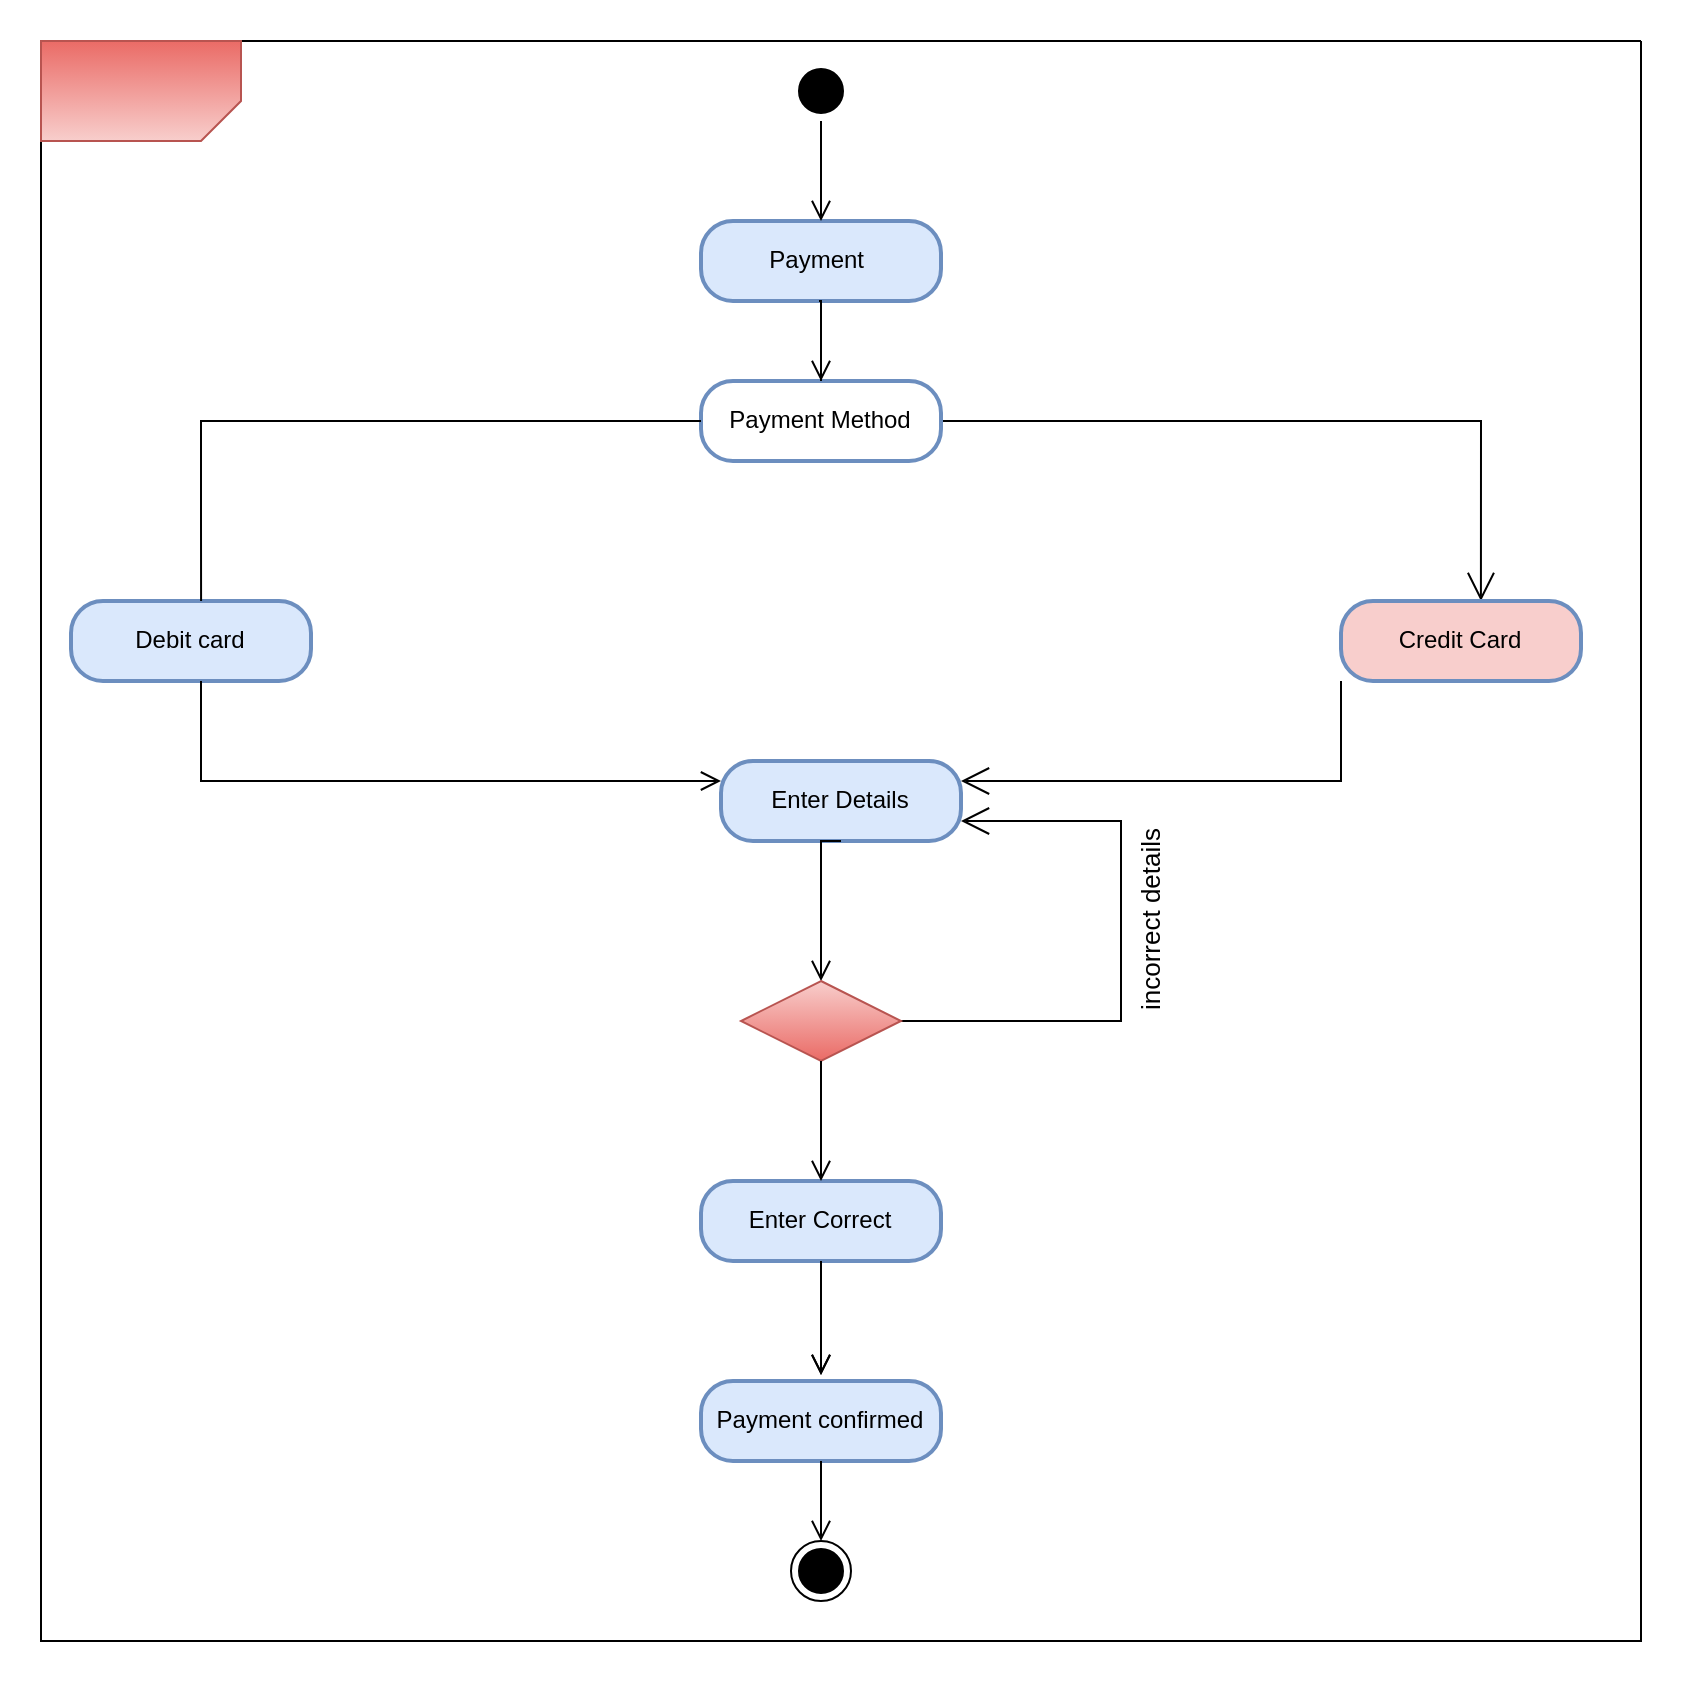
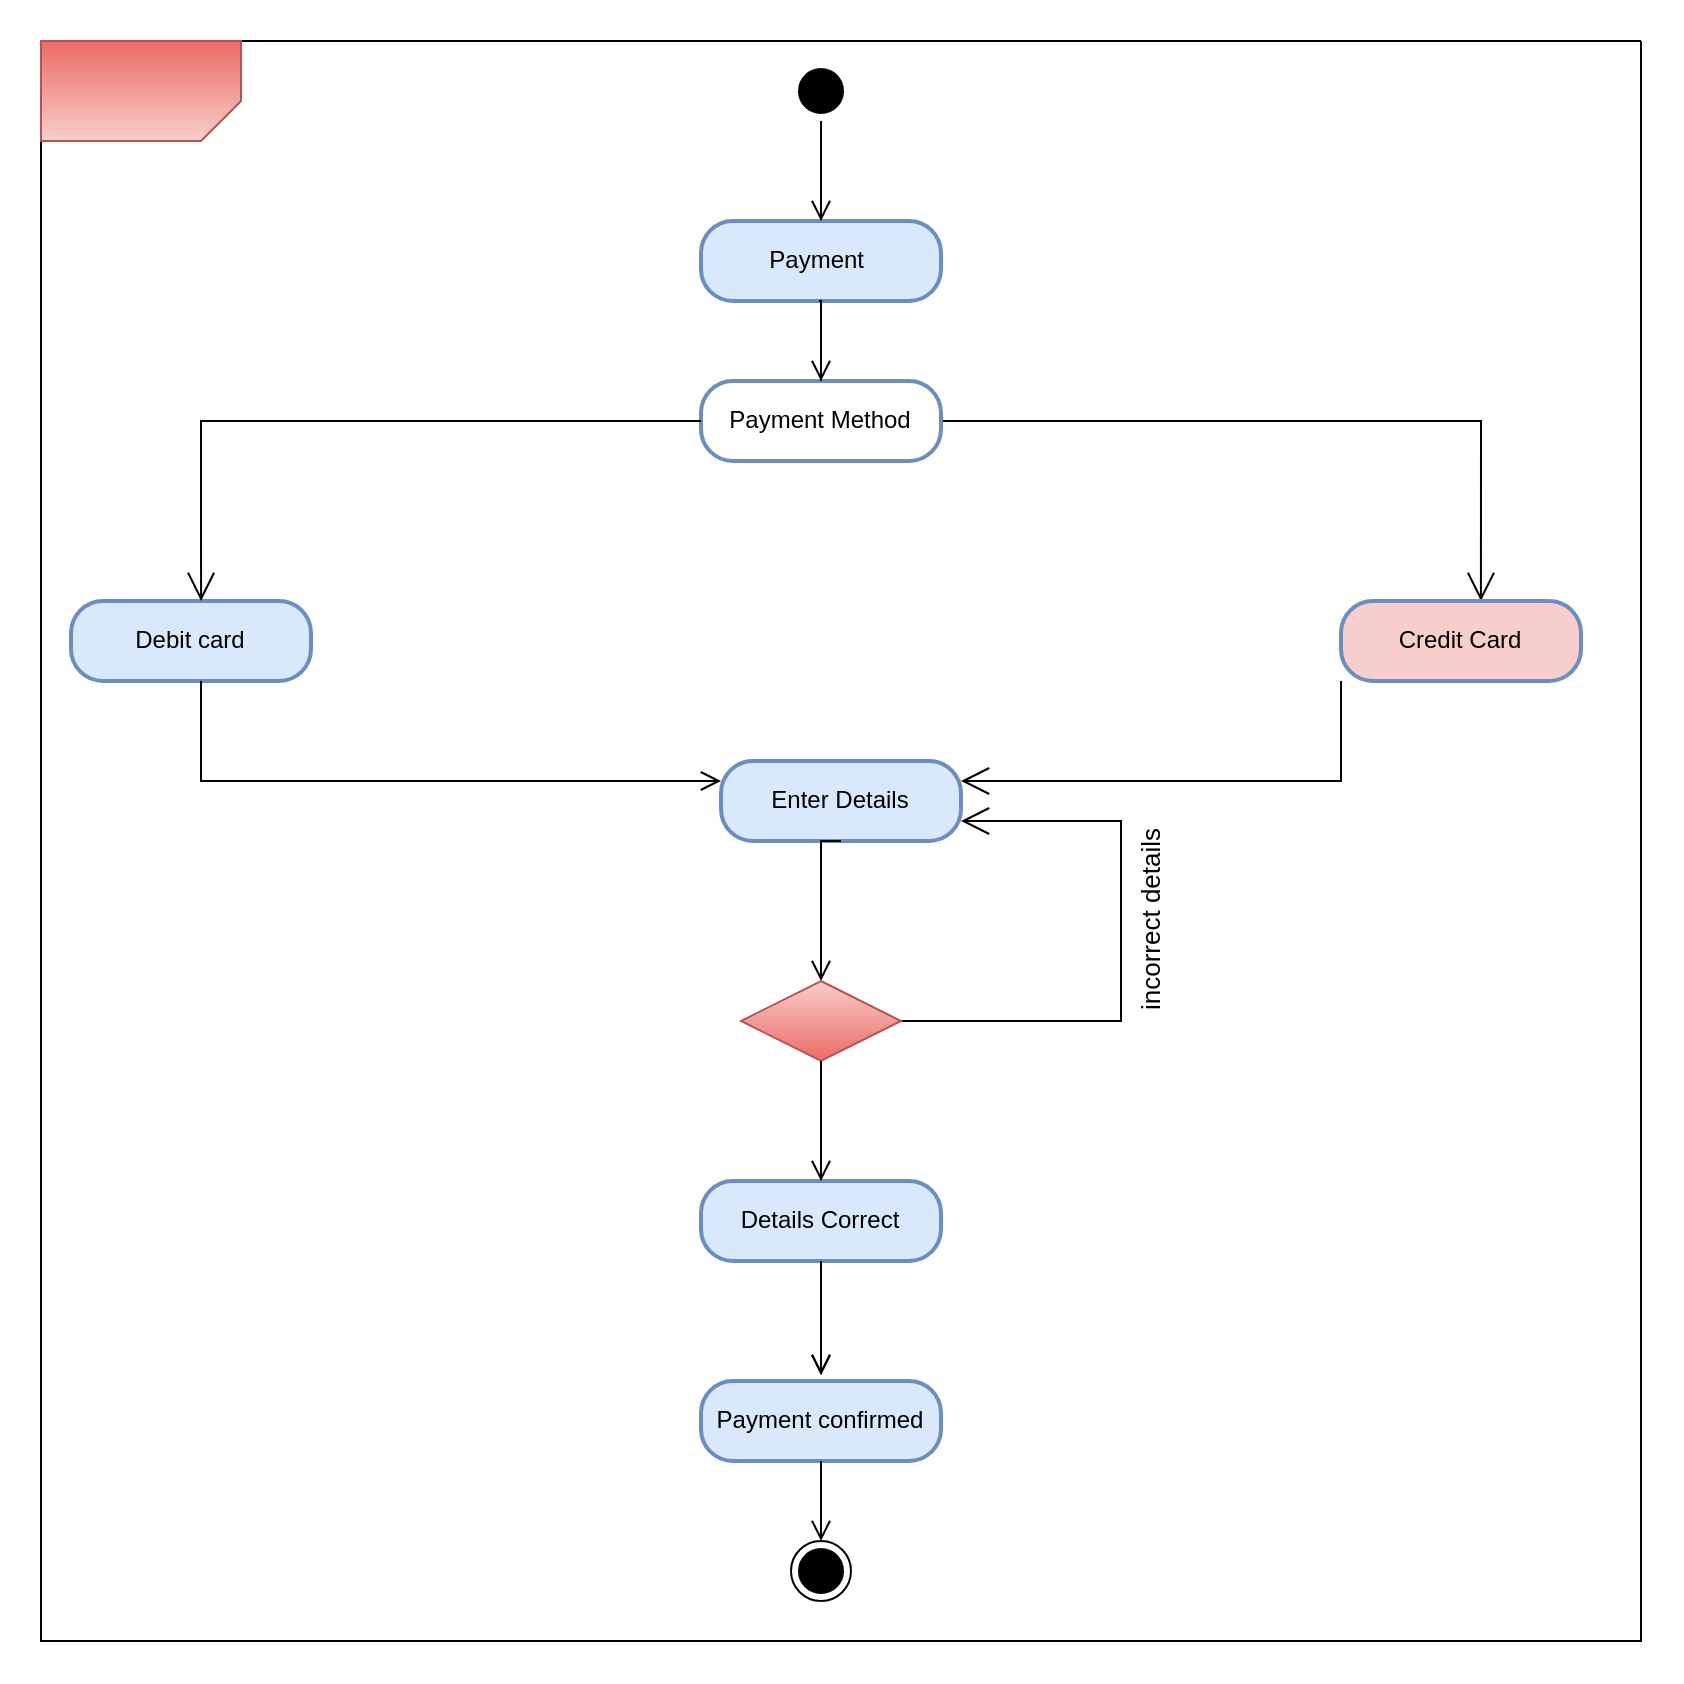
edge "Payment Method" -- "Debit card": arrowhead none -> open
node "Enter Correct": label "Enter Correct" -> "Details Correct"
